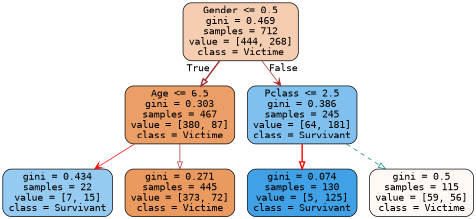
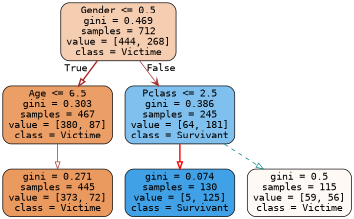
node "gini = 0.434 samples = 22 value = [7, 15] class = Survivant": removed
